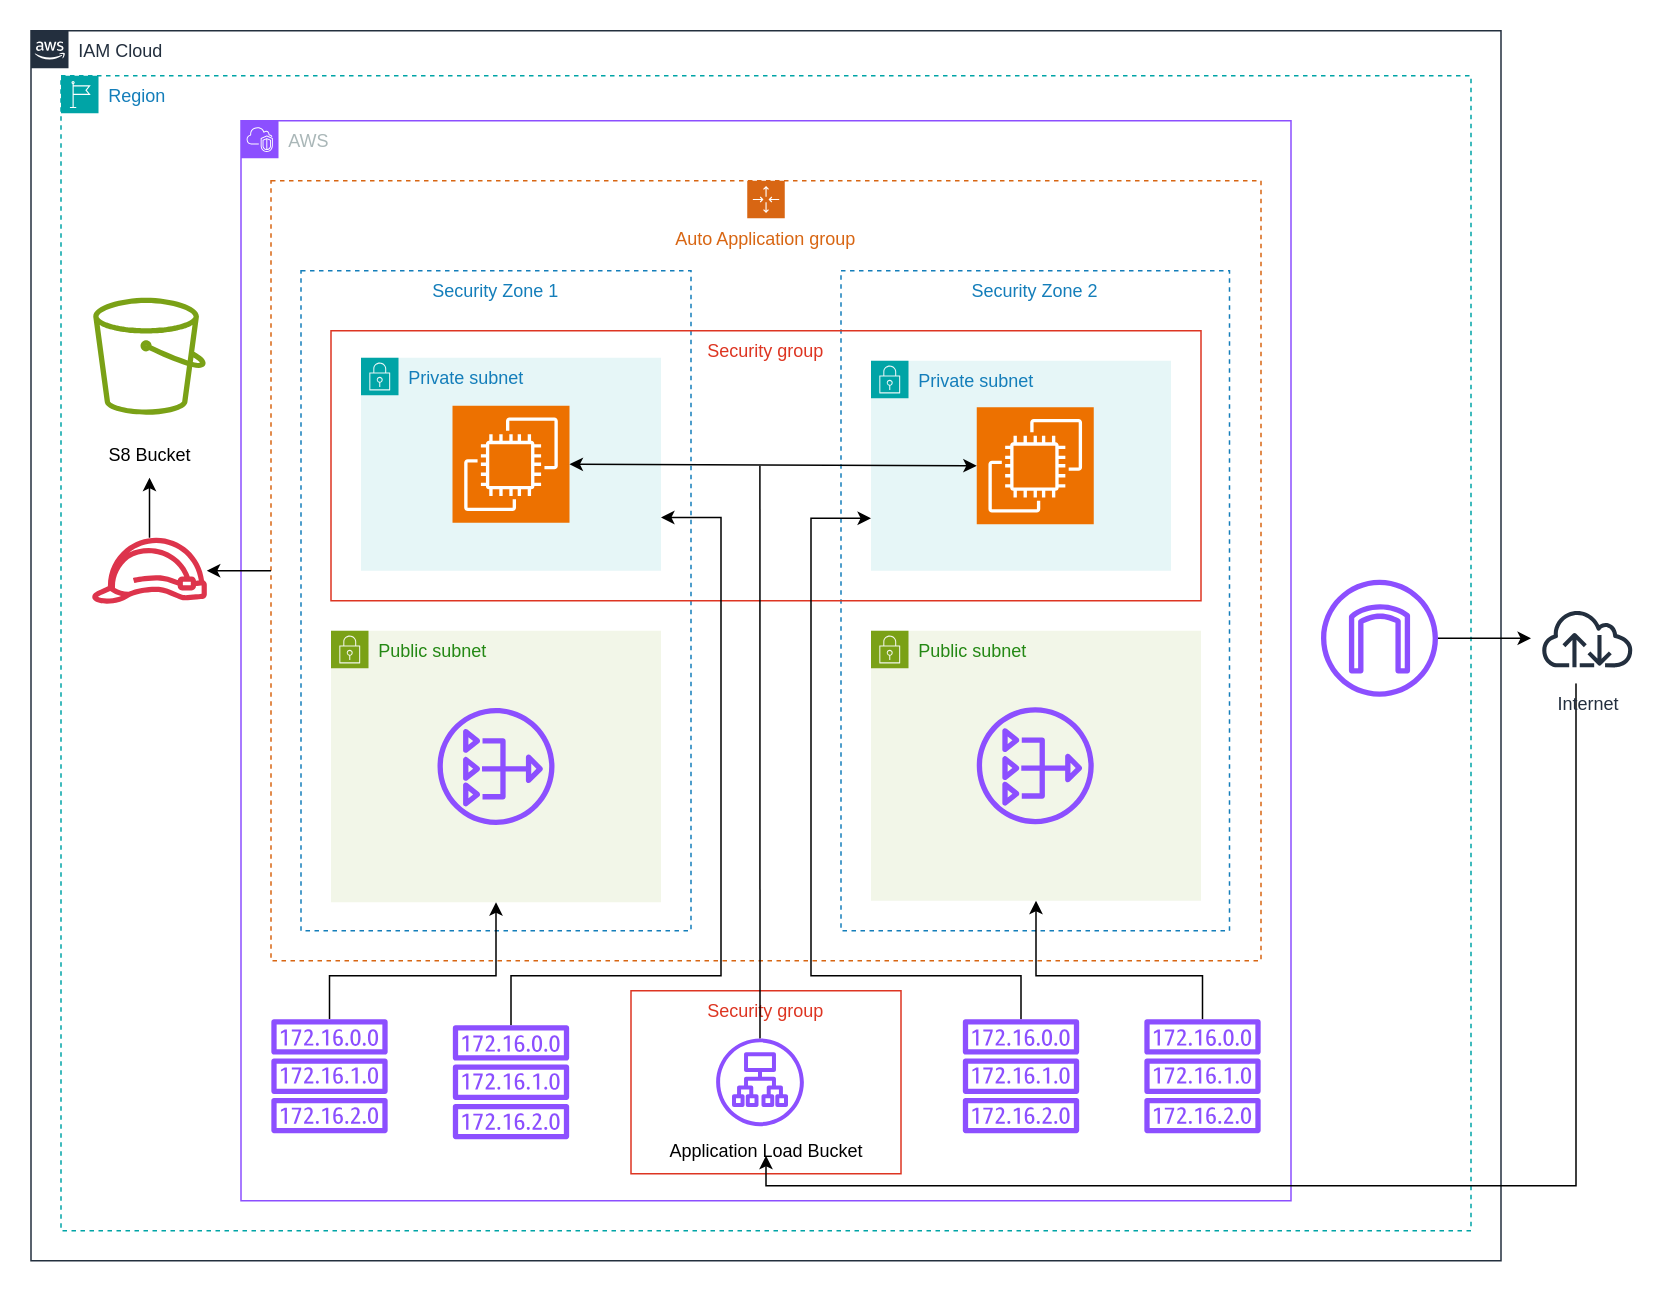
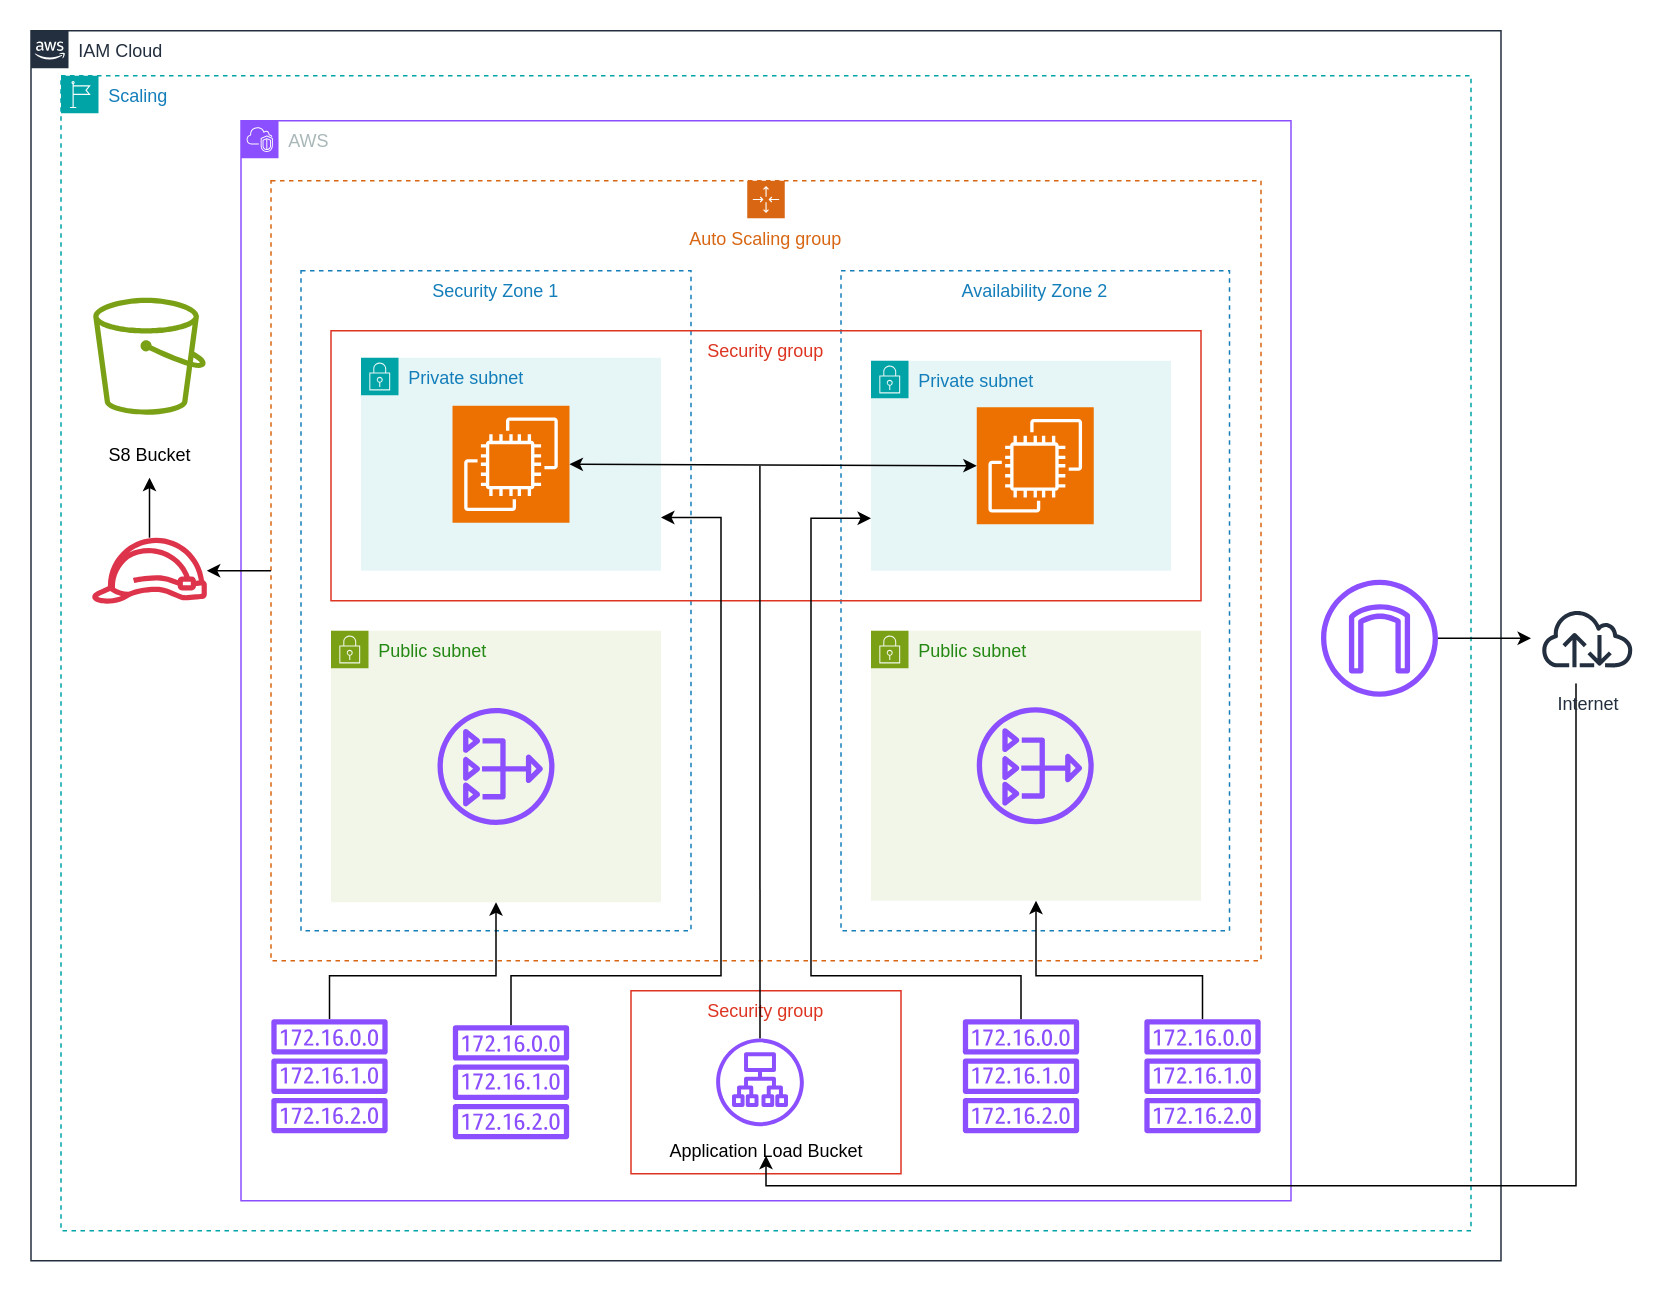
node "Region": label "Region" -> "Scaling"
node "Auto Application group": label "Auto Application group" -> "Auto Scaling group"
node "Security Zone 2": label "Security Zone 2" -> "Availability Zone 2"
